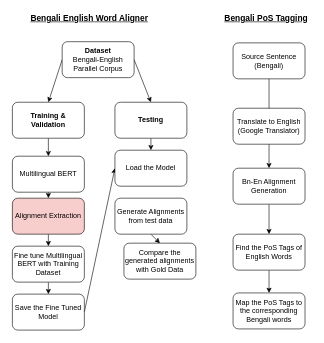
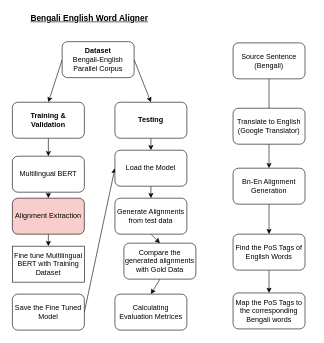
node "Bengali PoS Tagging": removed
edge "Load the Model" -> "Generate Alignments from test data": added
node "Fine tune Multilingual BERT with Training Dataset": shape rounded rectangle -> rectangle
edge "Compare the generated alignments with Gold Data" -> "Calculating Evaluation Metrices": added
edge "Fine tune Multilingual BERT with Training Dataset" -> "Save the Fine Tuned Model": removed
node "Calculating Evaluation Metrices": added
